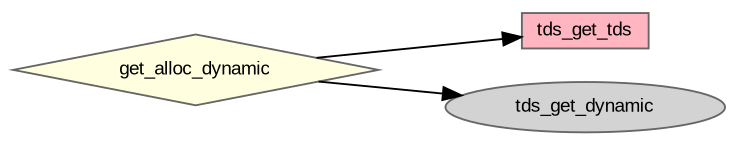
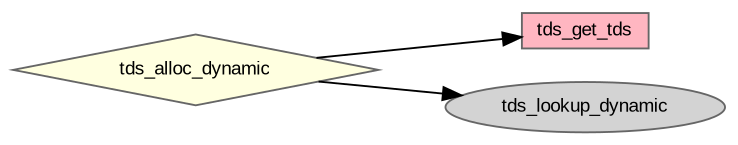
node "get_alloc_dynamic": label "get_alloc_dynamic" -> "tds_alloc_dynamic"
node "tds_get_dynamic": label "tds_get_dynamic" -> "tds_lookup_dynamic"
